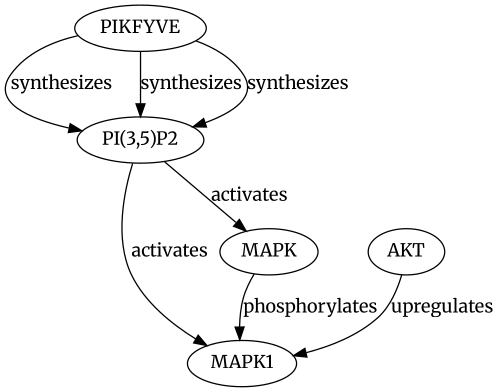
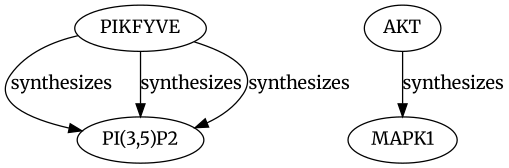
node "MAPK": removed
edge "PI(3,5)P2" -> "MAPK1": removed, label "activates"
edge "AKT" -> "MAPK1": label "upregulates" -> "synthesizes"
